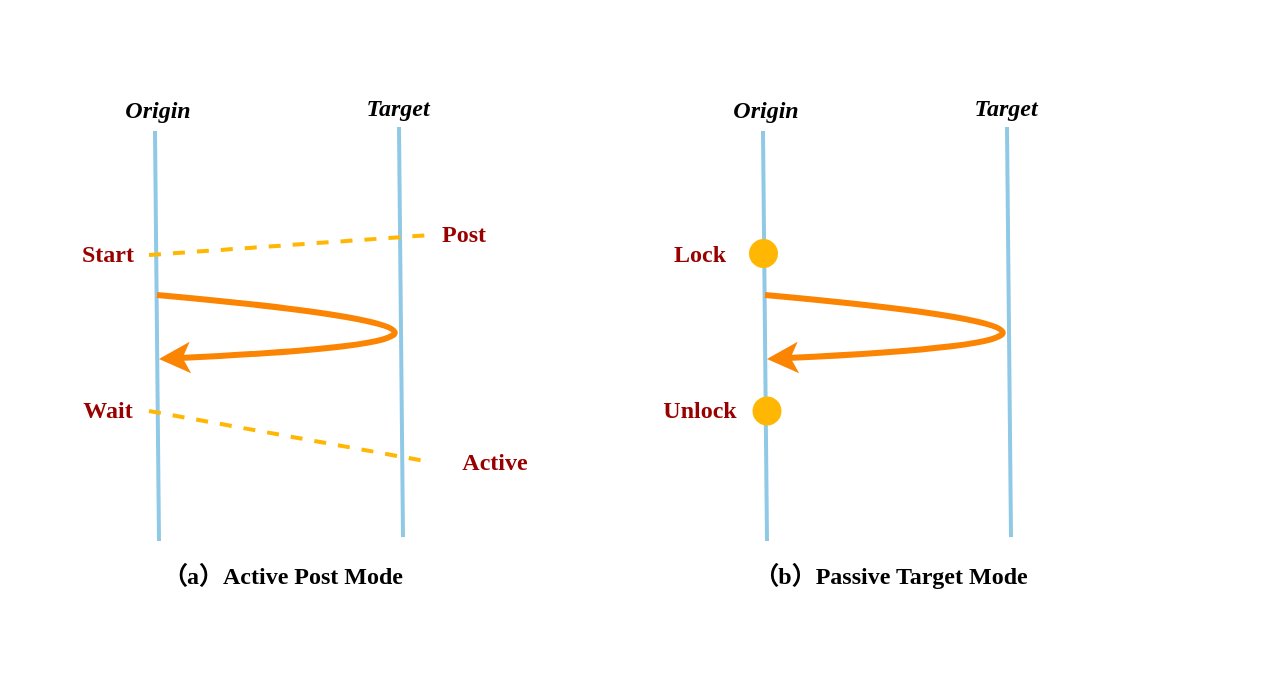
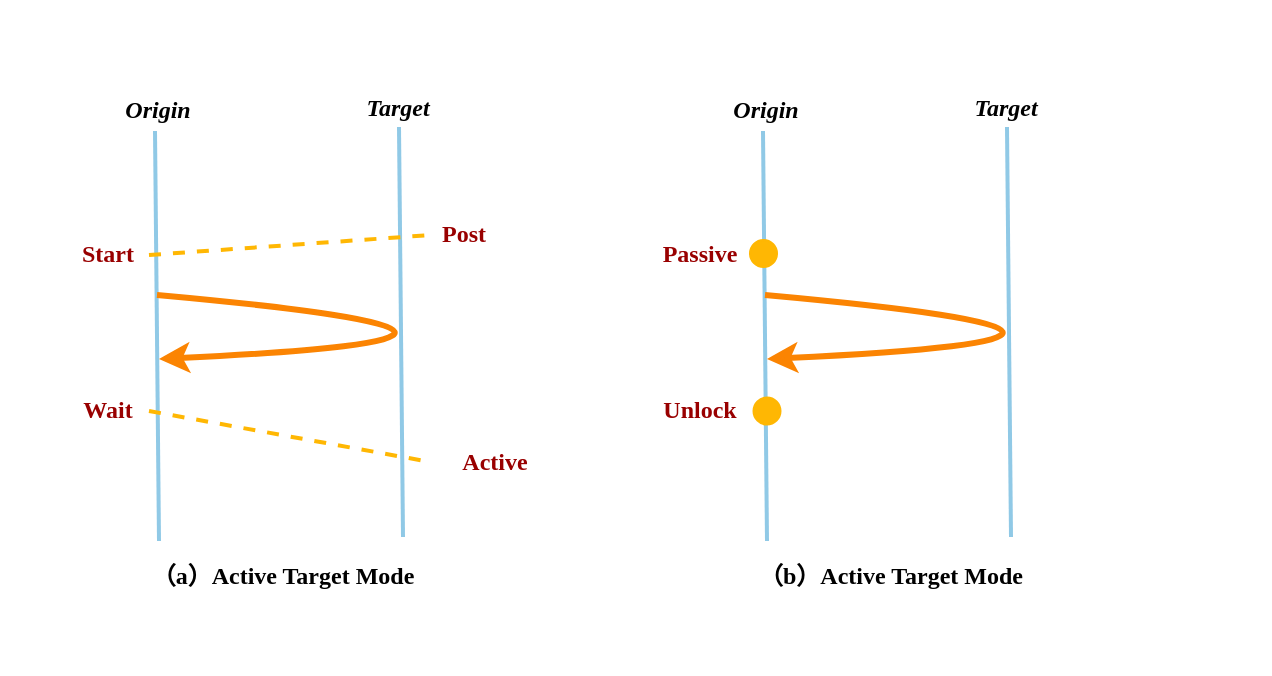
node "Lock": label "Lock" -> "Passive"
node "（a）Active Post Mode": label "（a）Active Post Mode" -> "（a）Active Target Mode"
node "（b）Passive Target Mode": label "（b）Passive Target Mode" -> "（b）Active Target Mode"
